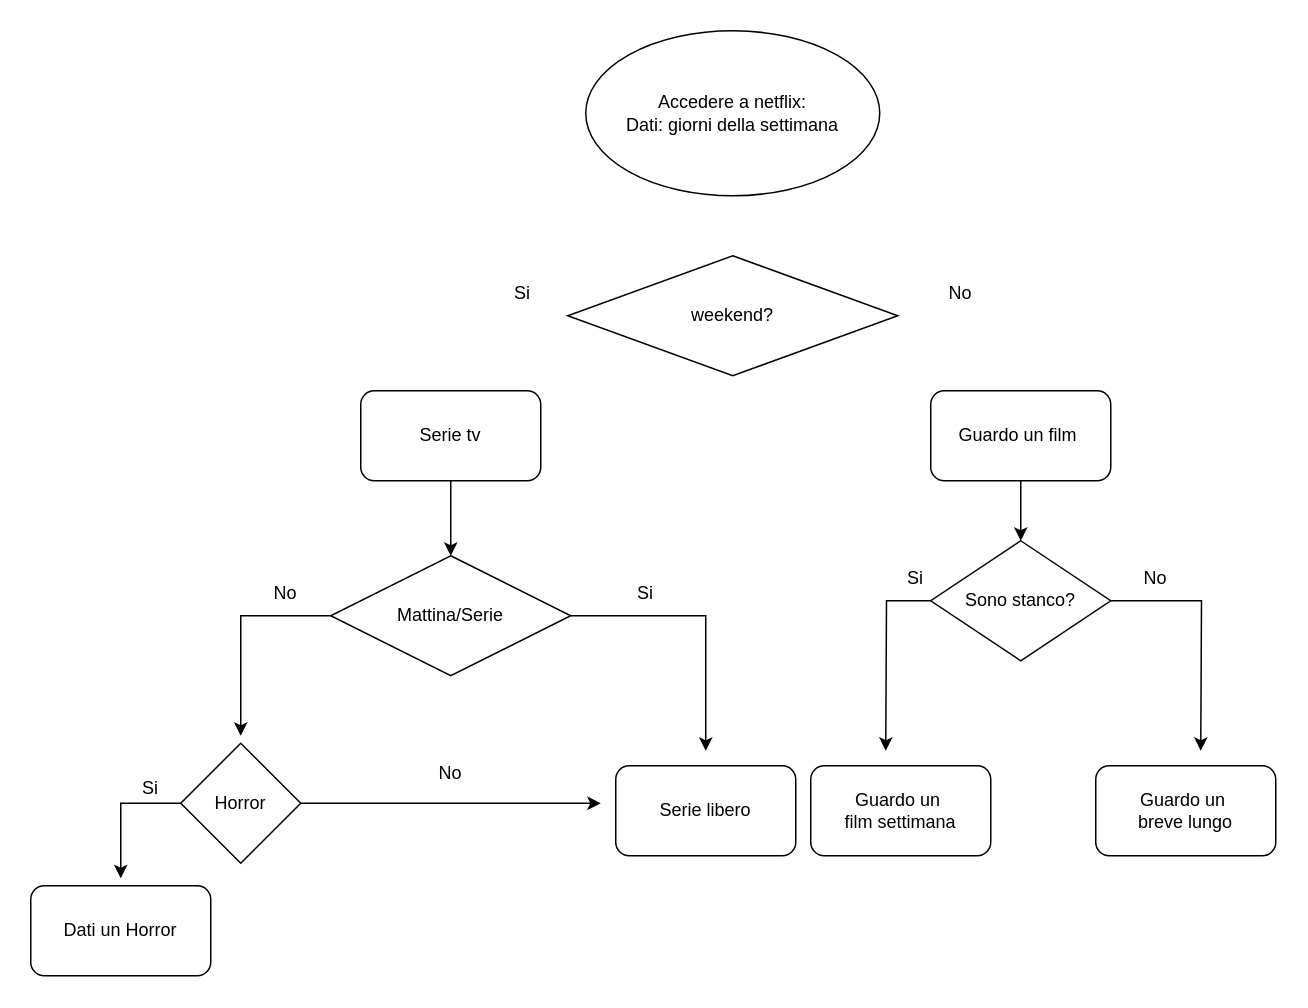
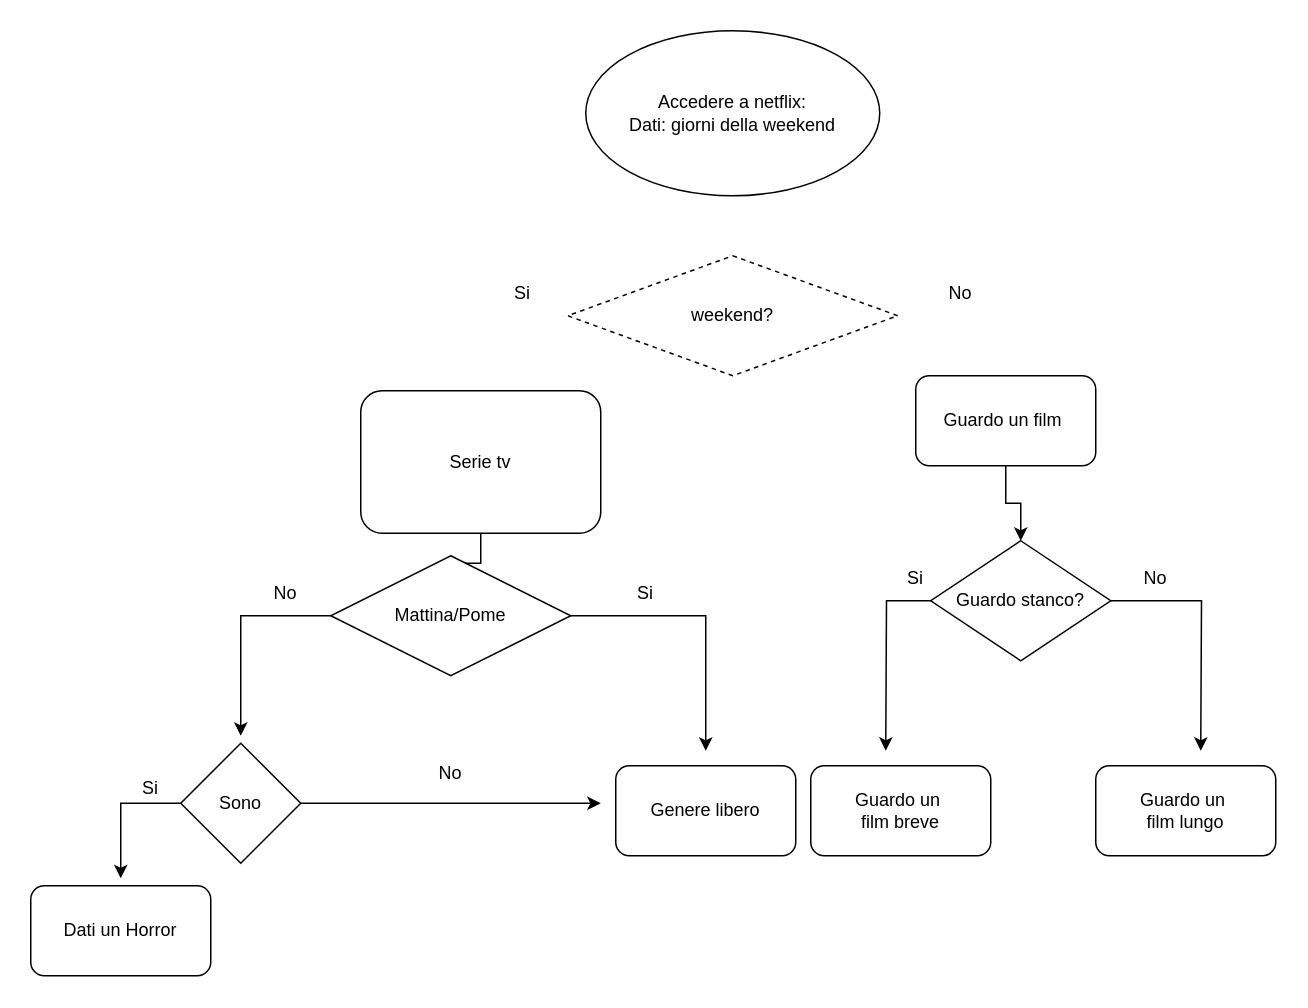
node "Accedere a netflix: Dati: giorni della settimana": label "Accedere a netflix: Dati: giorni della settimana" -> "Accedere a netflix: Dati: giorni della weekend"
node "weekend?": style solid -> dashed
node "Serie tv": size 180x90 -> 240x143
node "Guardo un film": moved (1021, 436) -> (1006, 421)
node "Sono stanco?": label "Sono stanco?" -> "Guardo stanco?"
node "Mattina/Serie": label "Mattina/Serie" -> "Mattina/Pome"
node "Horror": label "Horror" -> "Sono"
node "Serie libero": label "Serie libero" -> "Genere libero"
node "Guardo un film settimana": label "Guardo un film settimana" -> "Guardo un film breve"
node "Guardo un breve lungo": label "Guardo un breve lungo" -> "Guardo un film lungo"
